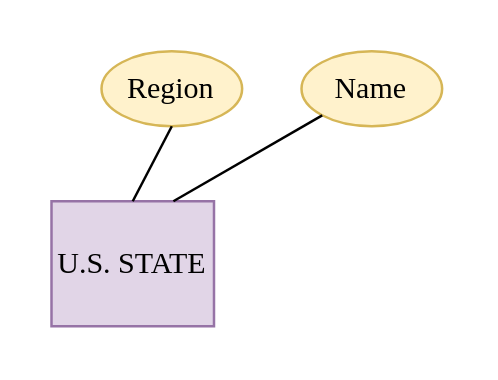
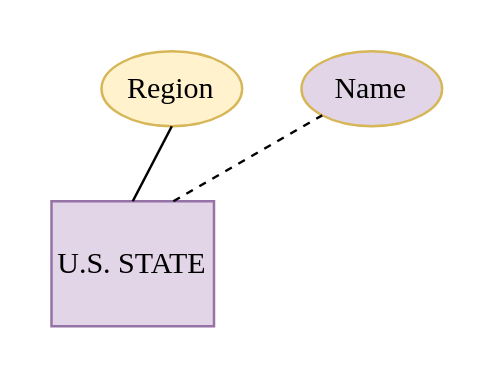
node "Name": fillcolor #fff2cc -> #e1d5e7
edge "Name" -- "U.S. STATE": style solid -> dashed
